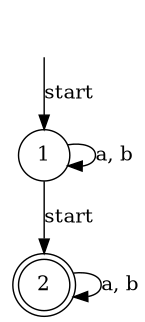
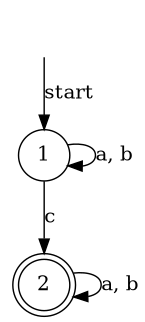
edge "1" -> "2": label "start" -> "c"
